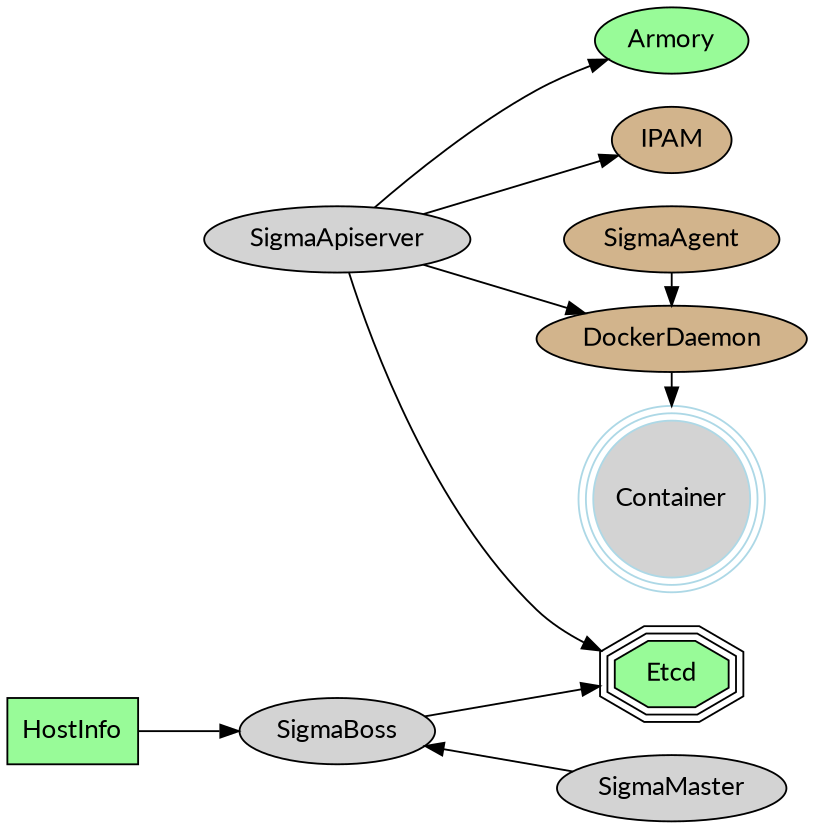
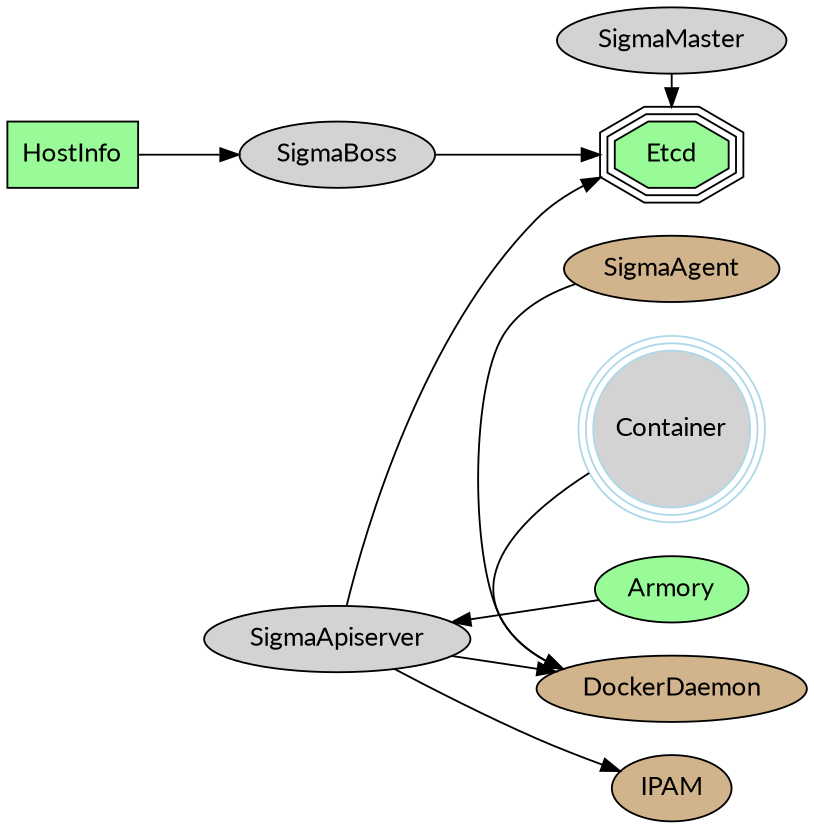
edge "SigmaApiserver" -> "Armory": reversed
edge "DockerDaemon" -> "Container": reversed
edge "SigmaMaster" -> "SigmaBoss": now "SigmaMaster" -> "Etcd"
